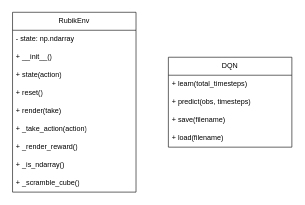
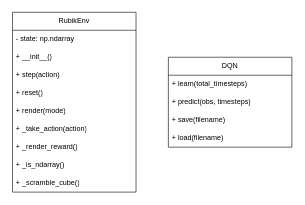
node "+ state(action)": label "+ state(action)" -> "+ step(action)"
node "+ render(take)": label "+ render(take)" -> "+ render(mode)"
